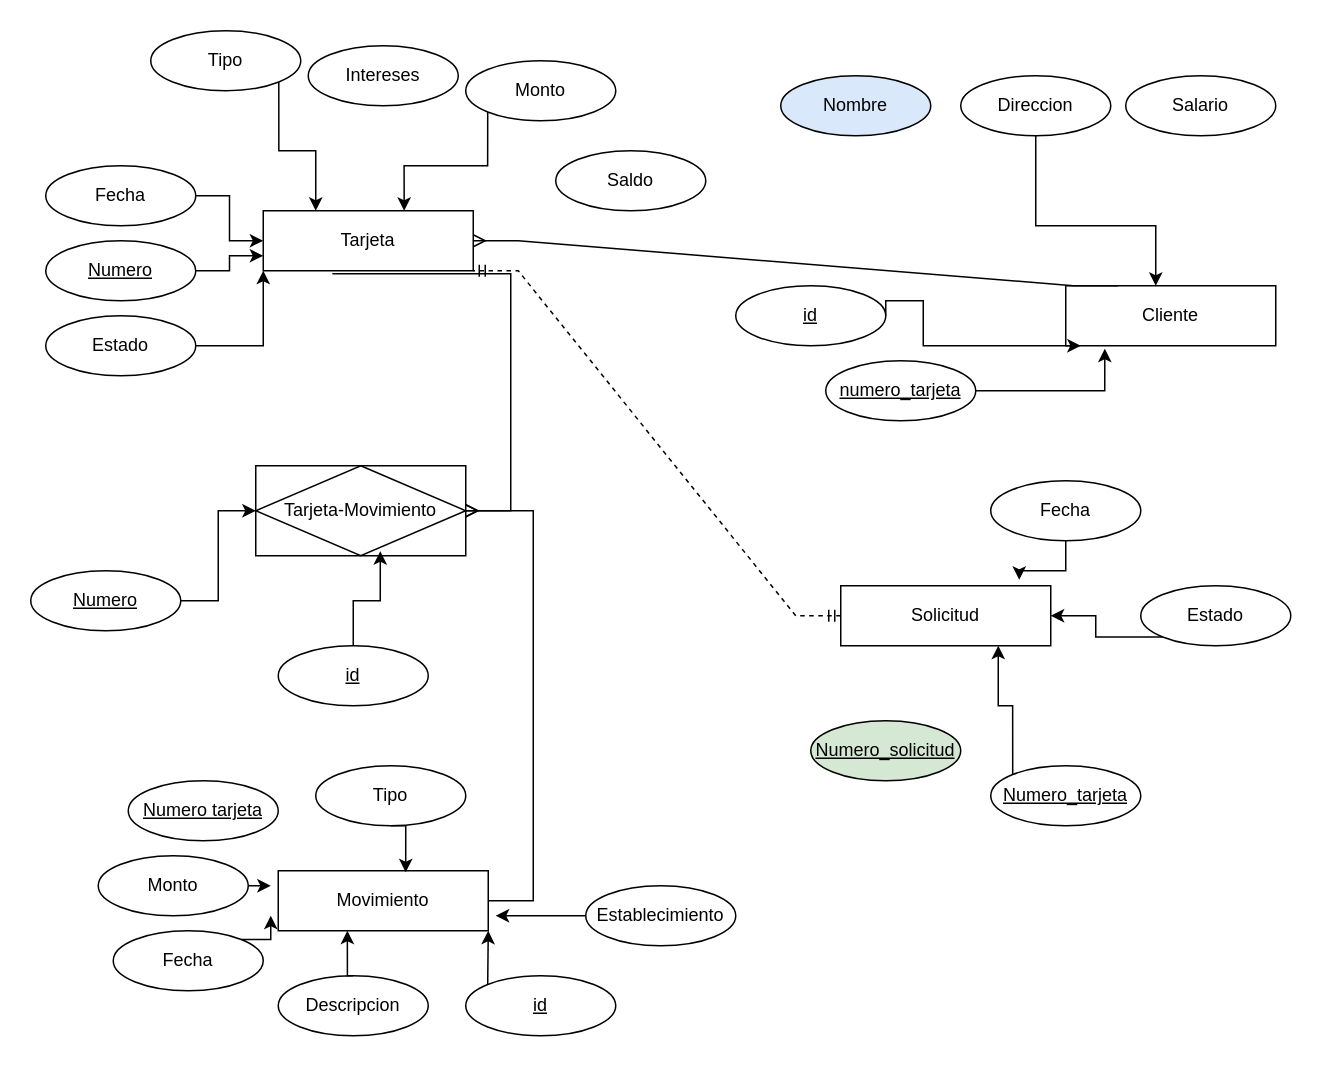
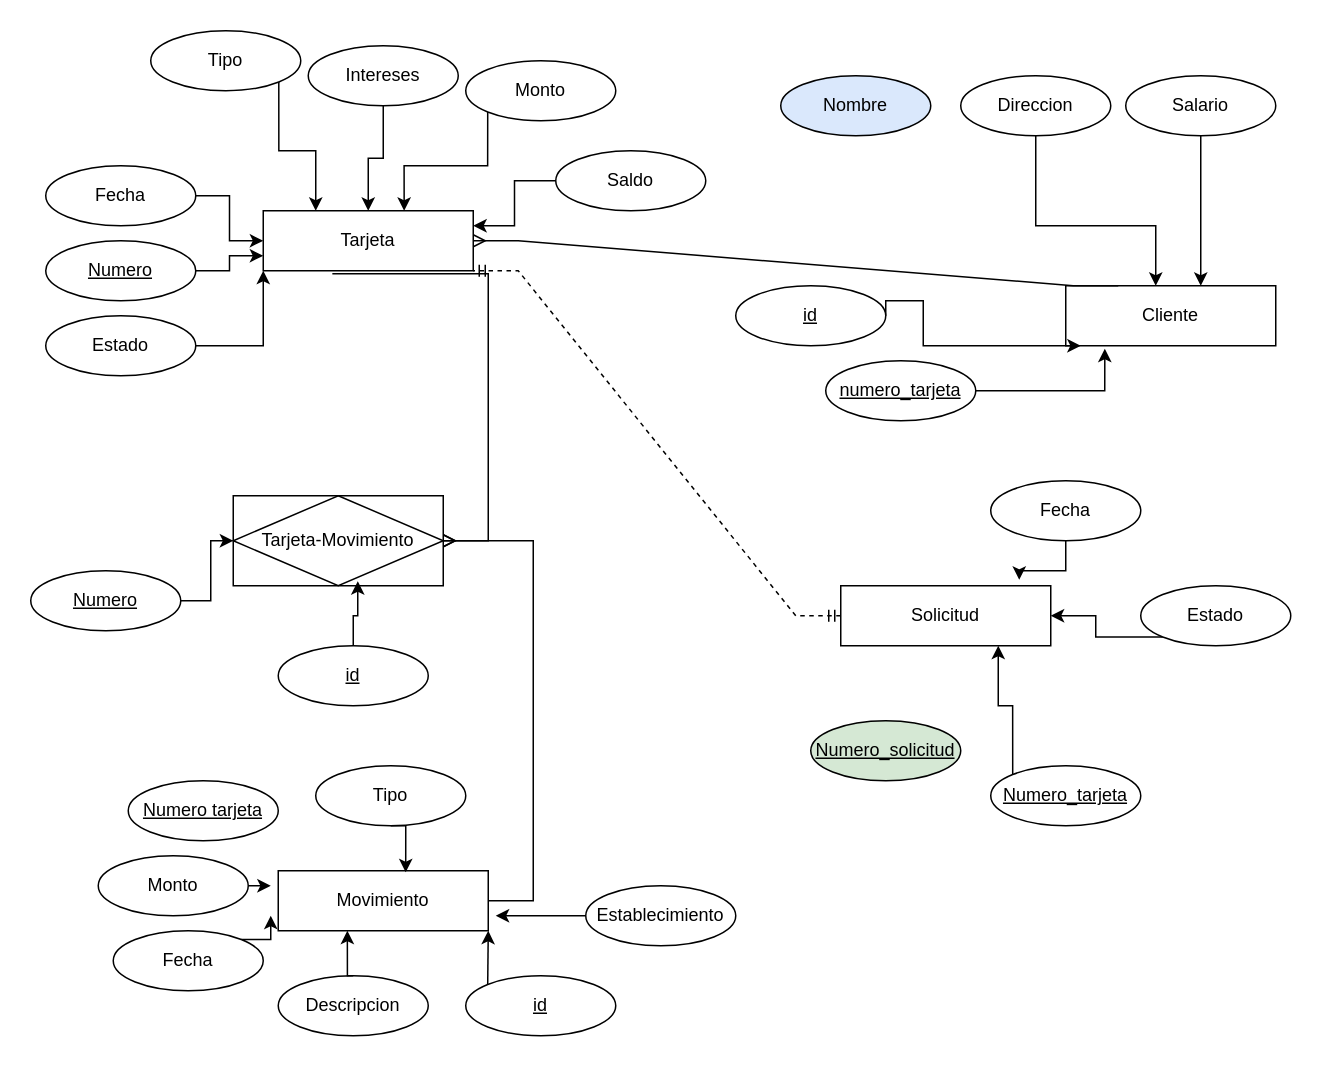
edge "Intereses" -> "Tarjeta": added
edge "Saldo" -> "Tarjeta": added
edge "Salario" -> "Cliente": added
node "Tarjeta-Movimiento": moved (361, 511) -> (338, 541)
